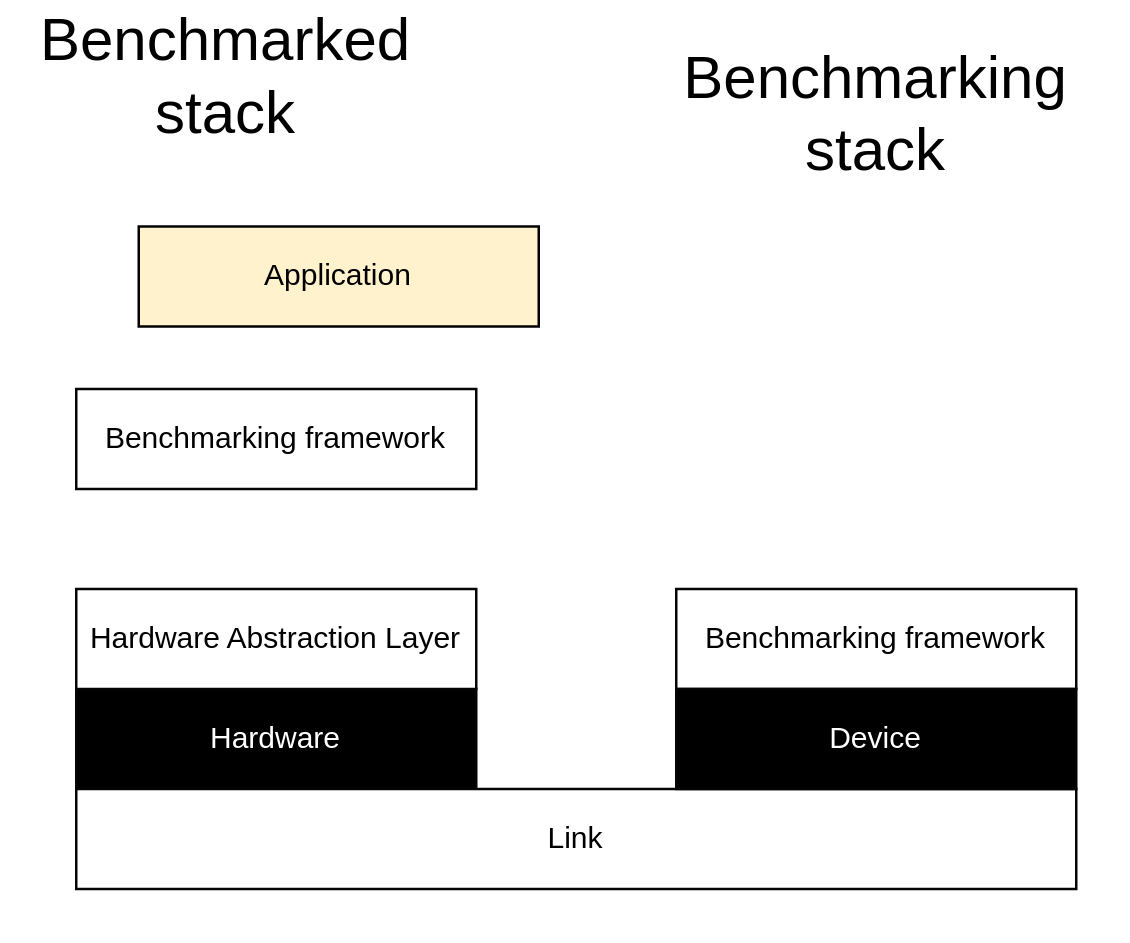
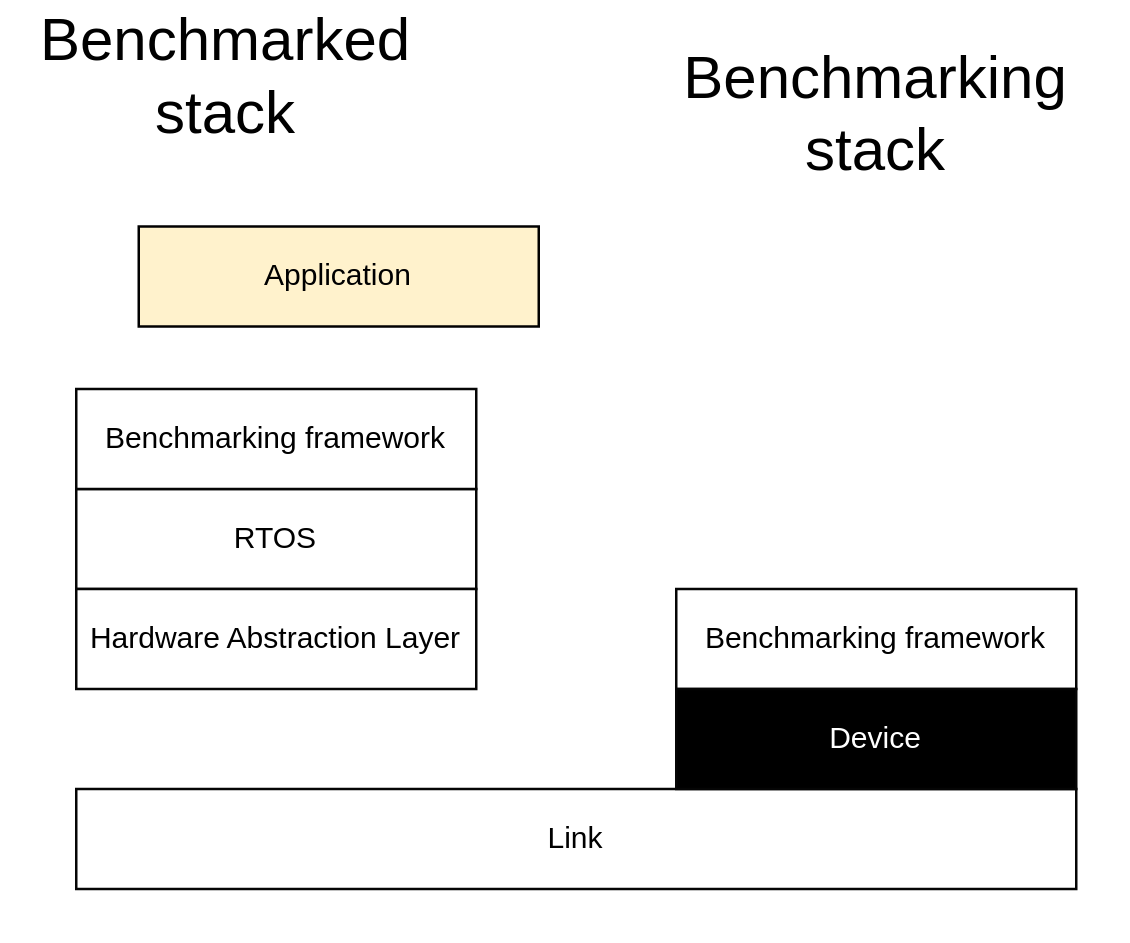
node "RTOS": added
node "Hardware": removed
